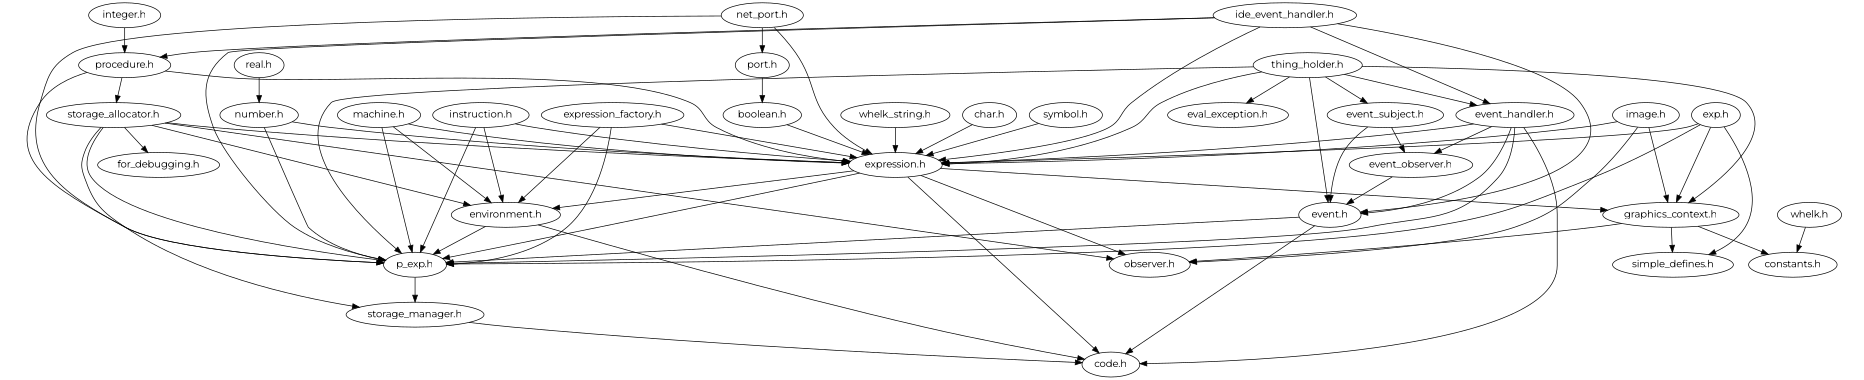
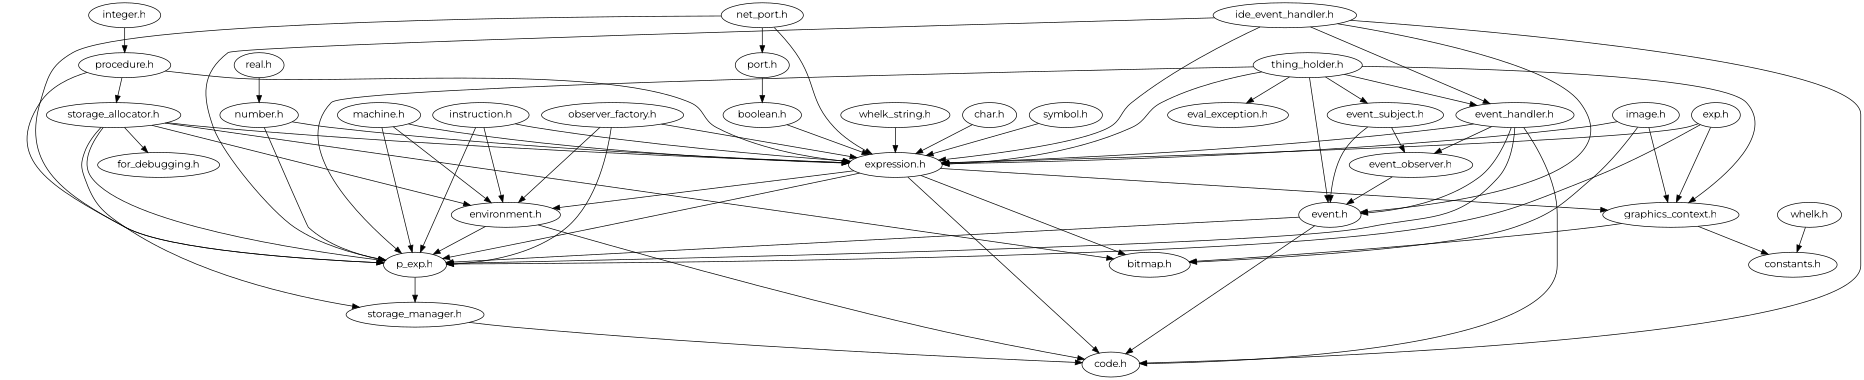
edge "ide_event_handler.h" -> "procedure.h": now "ide_event_handler.h" -> "code.h"
node "expression_factory.h": label "expression_factory.h" -> "observer_factory.h"
node "observer.h": label "observer.h" -> "bitmap.h"
node "simple_defines.h": removed
